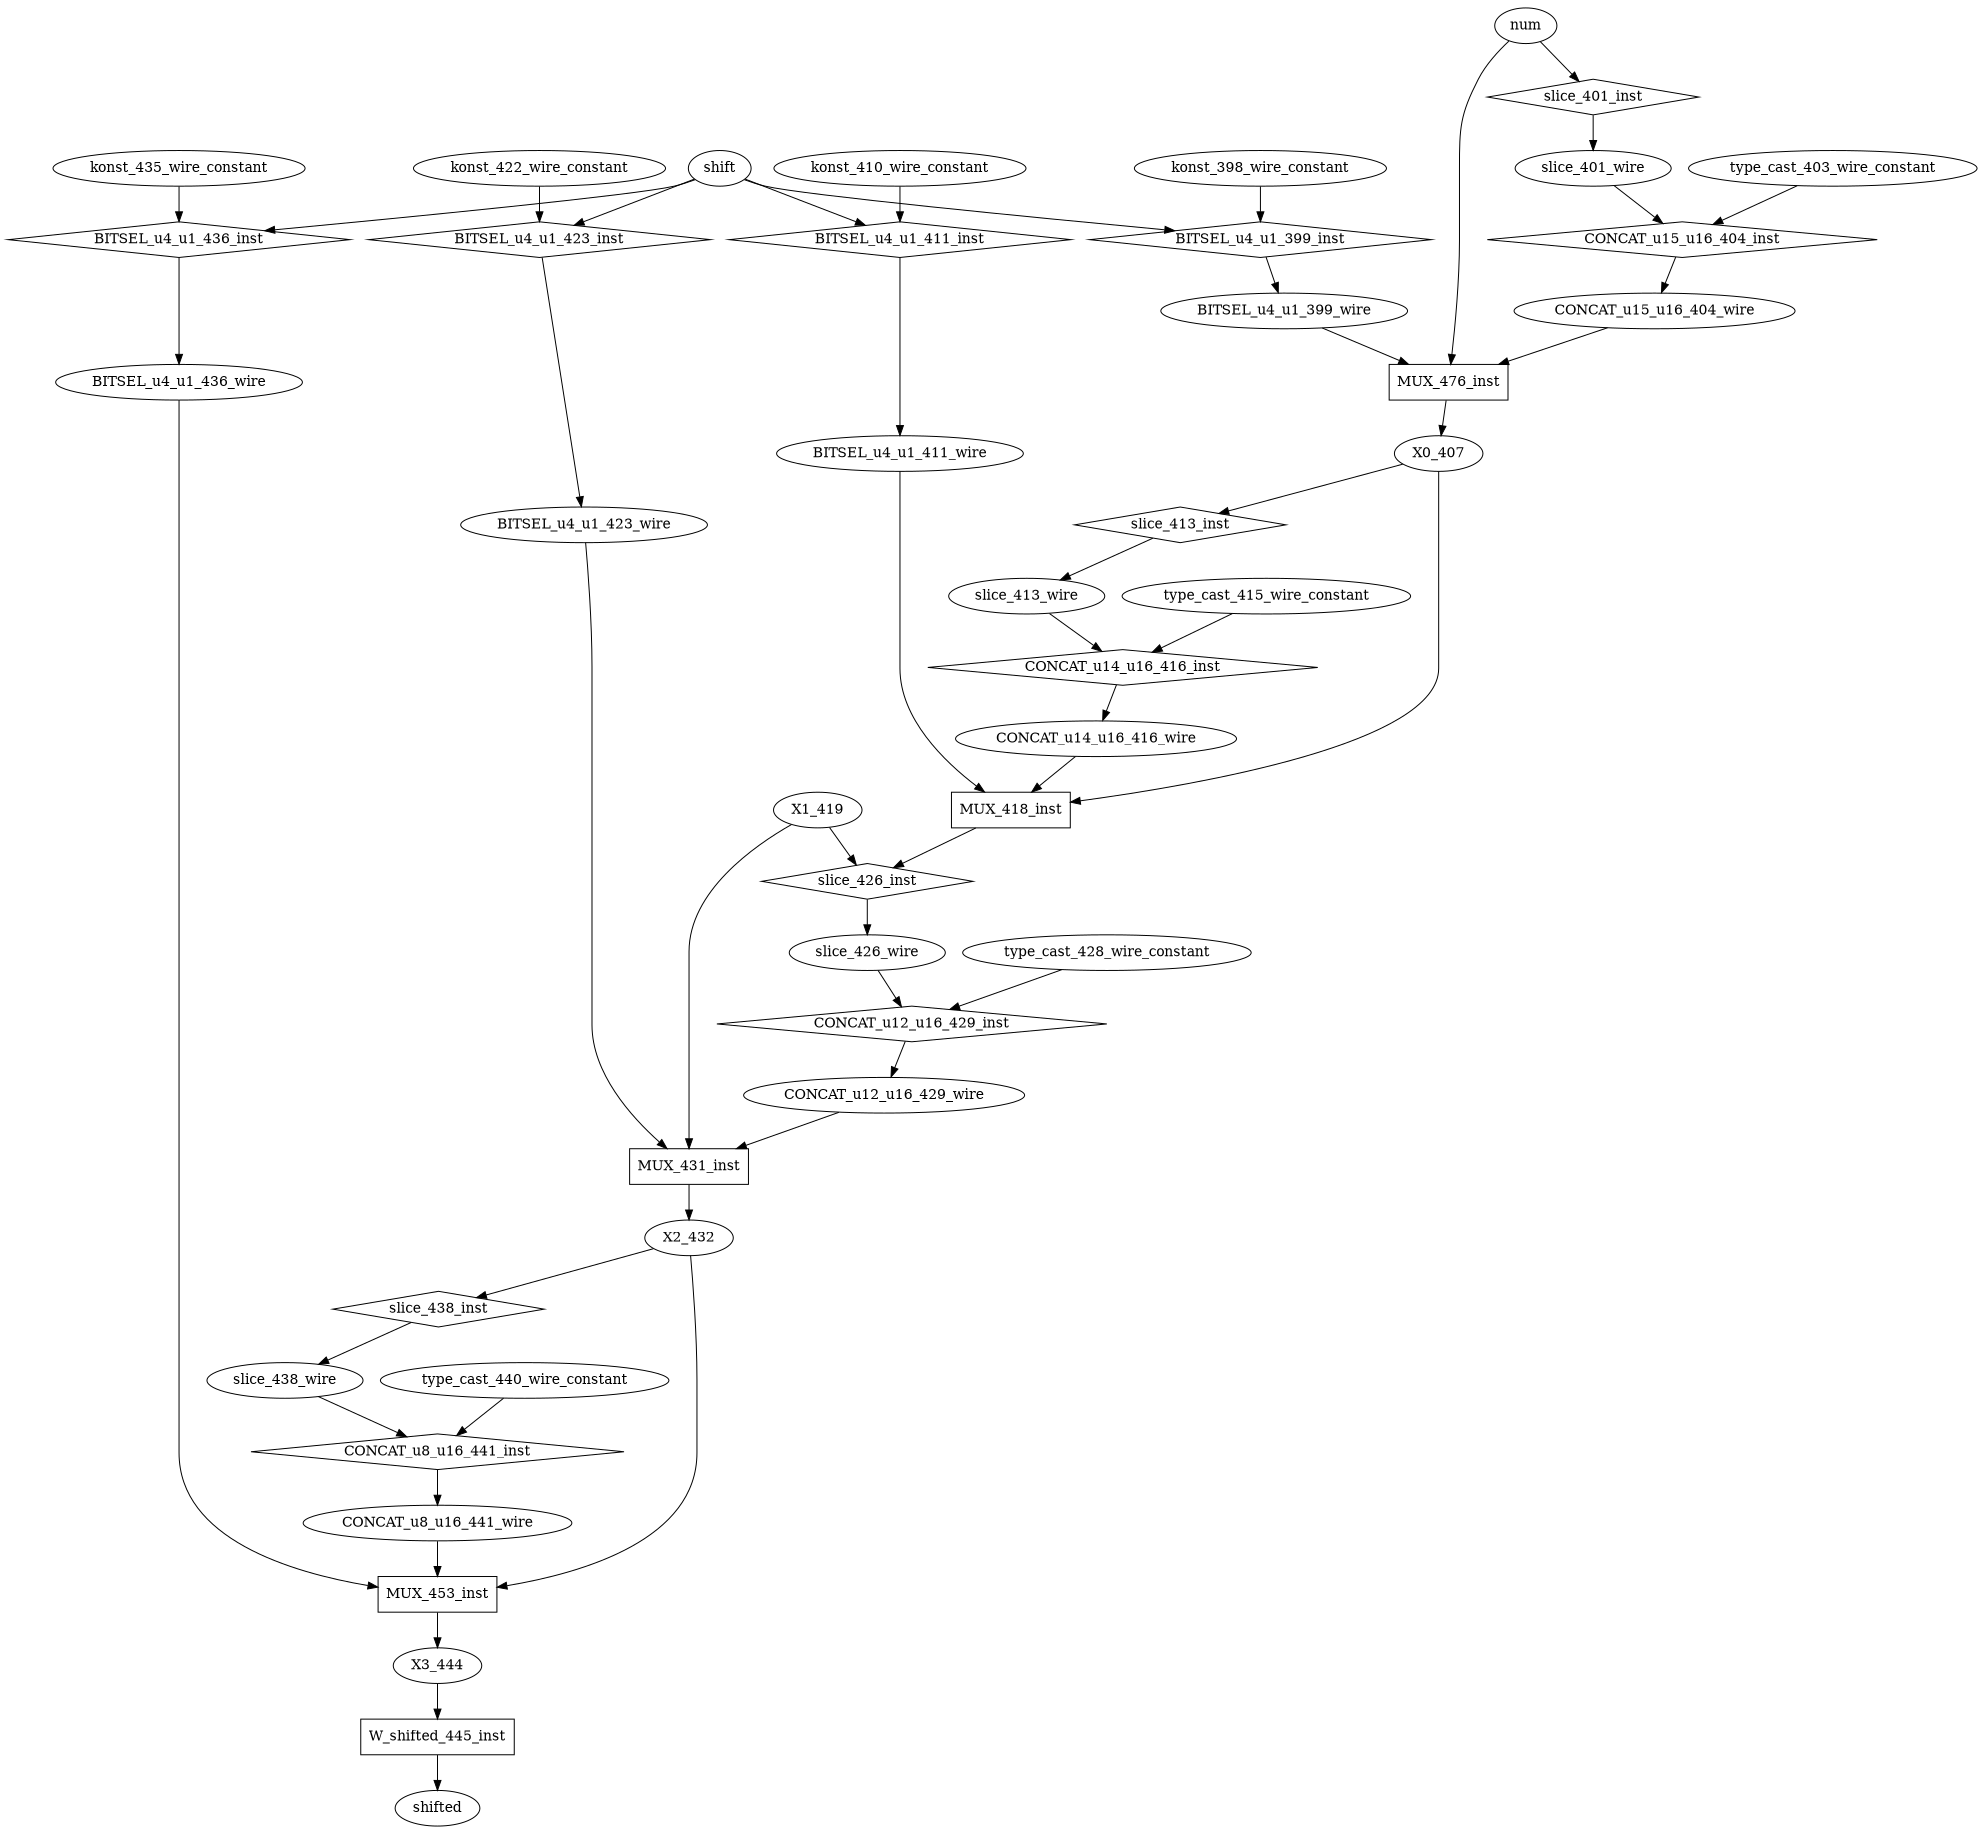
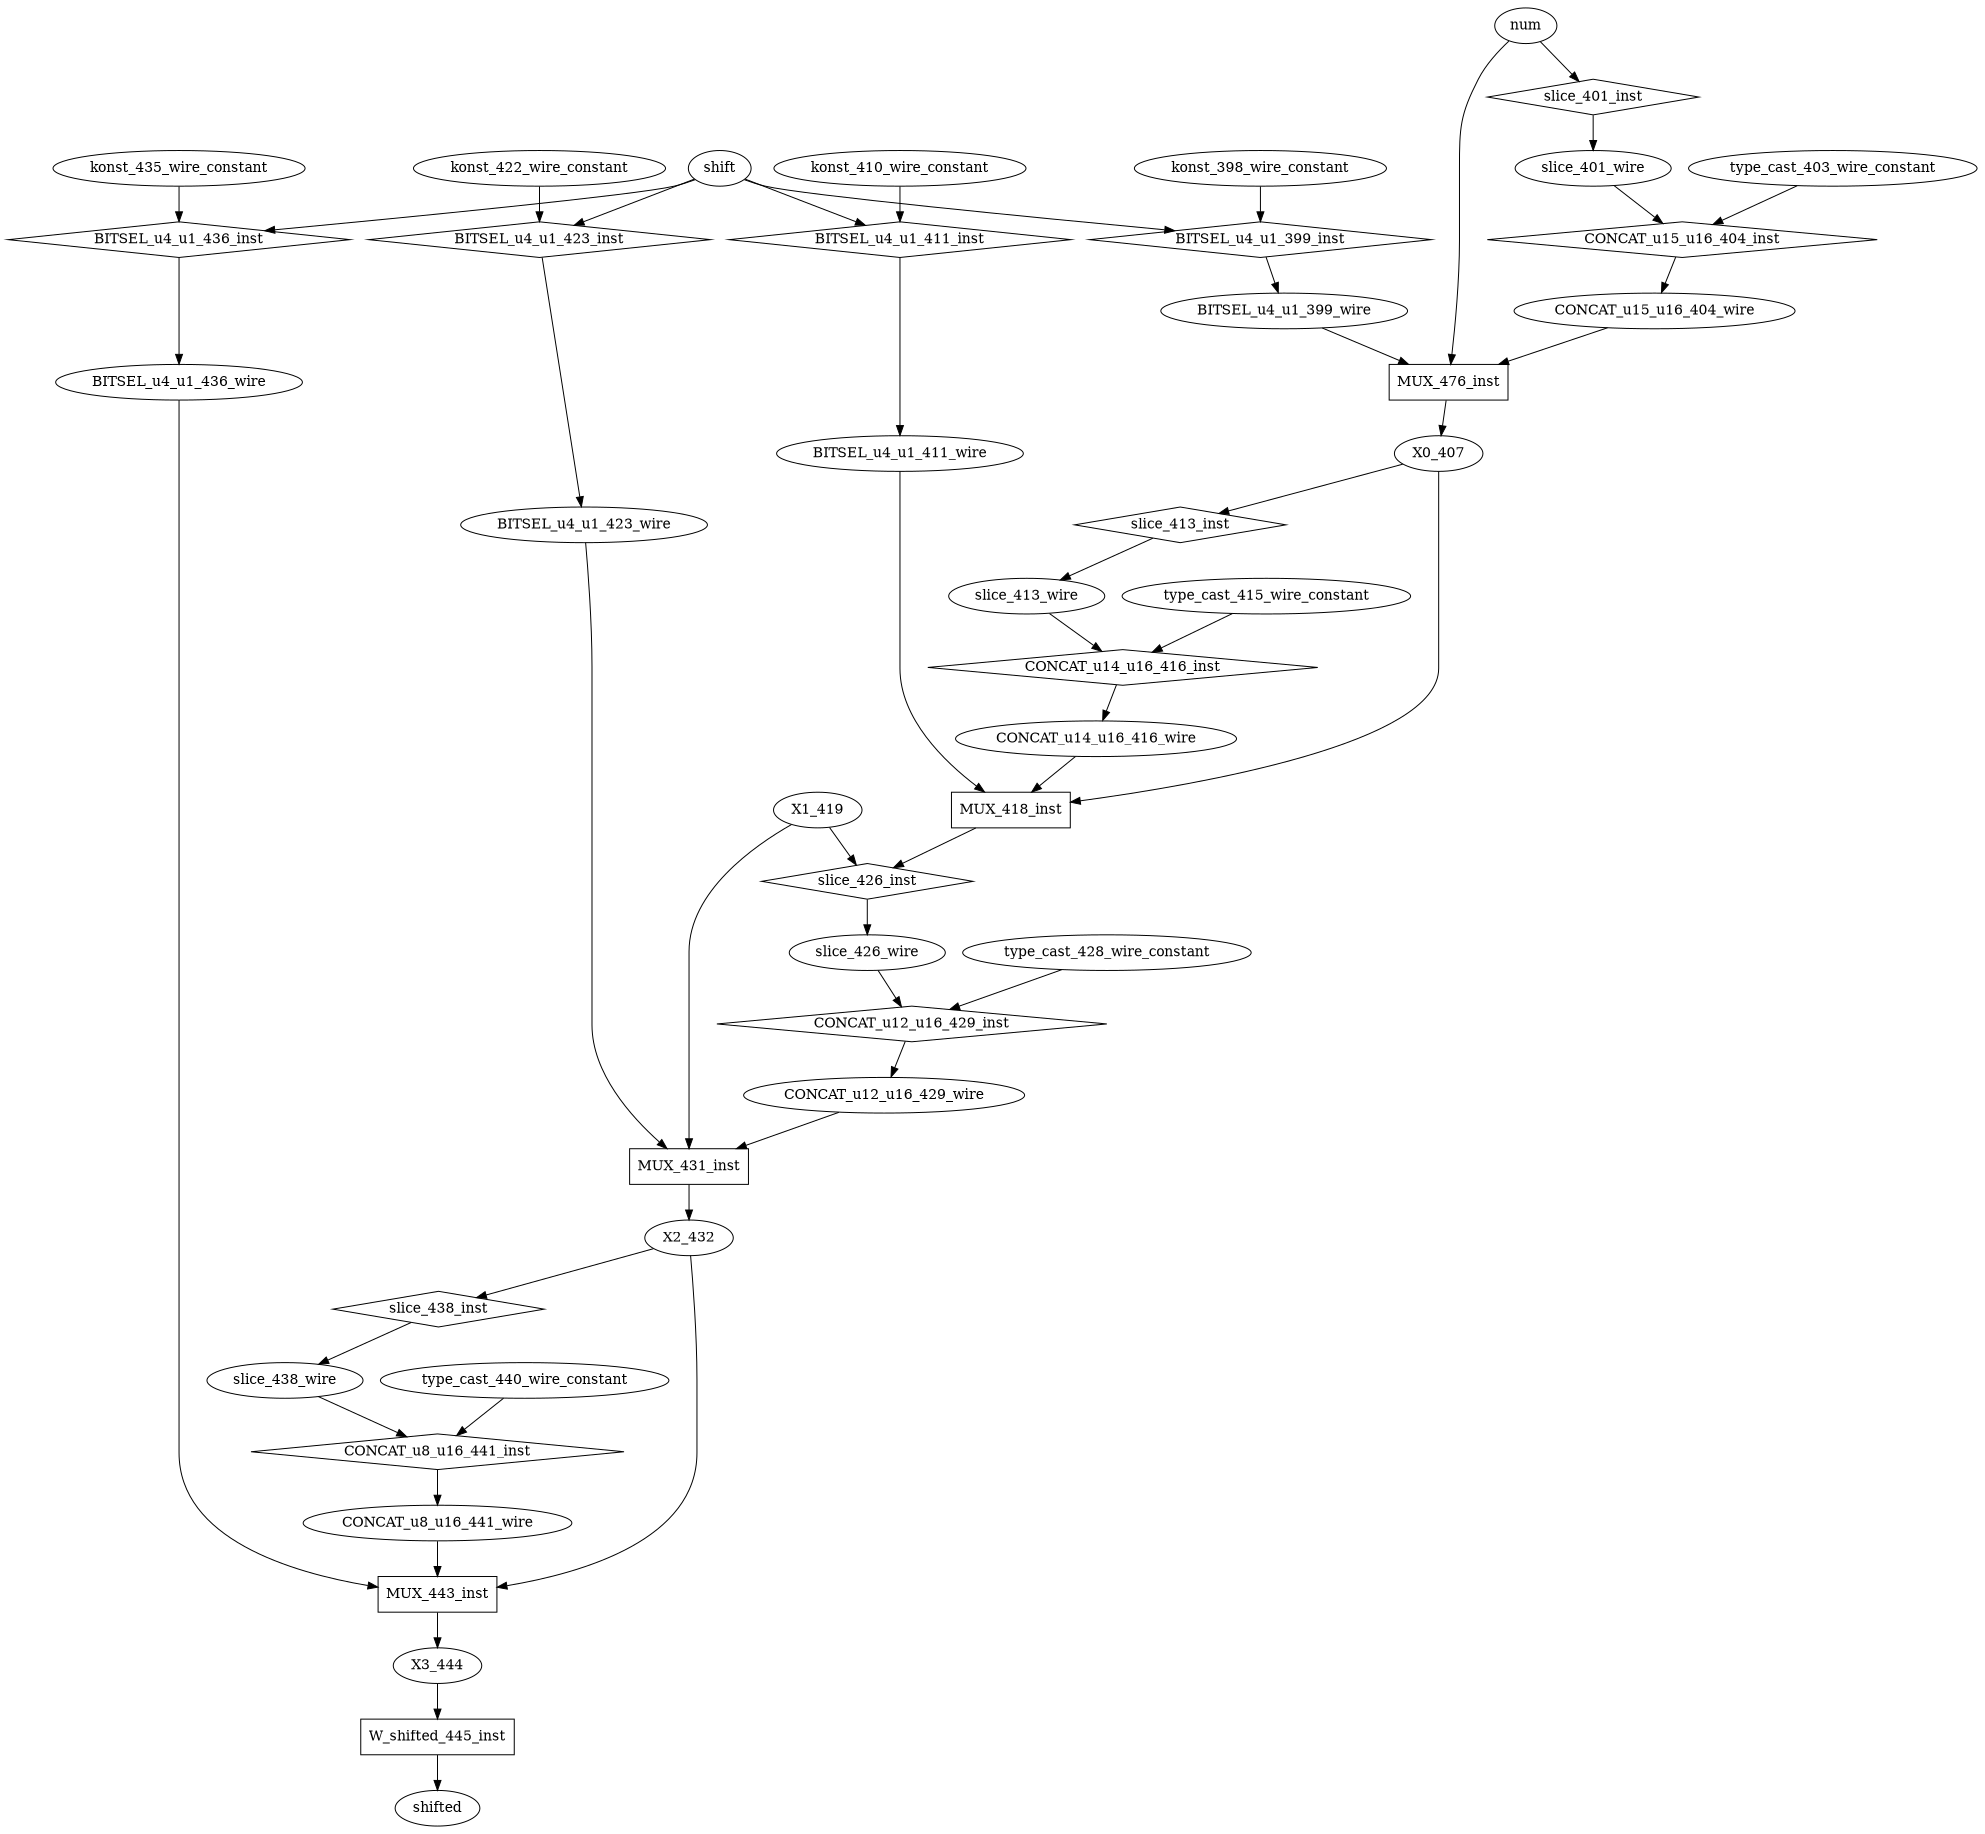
node "MUX_453_inst": label "MUX_453_inst" -> "MUX_443_inst"
